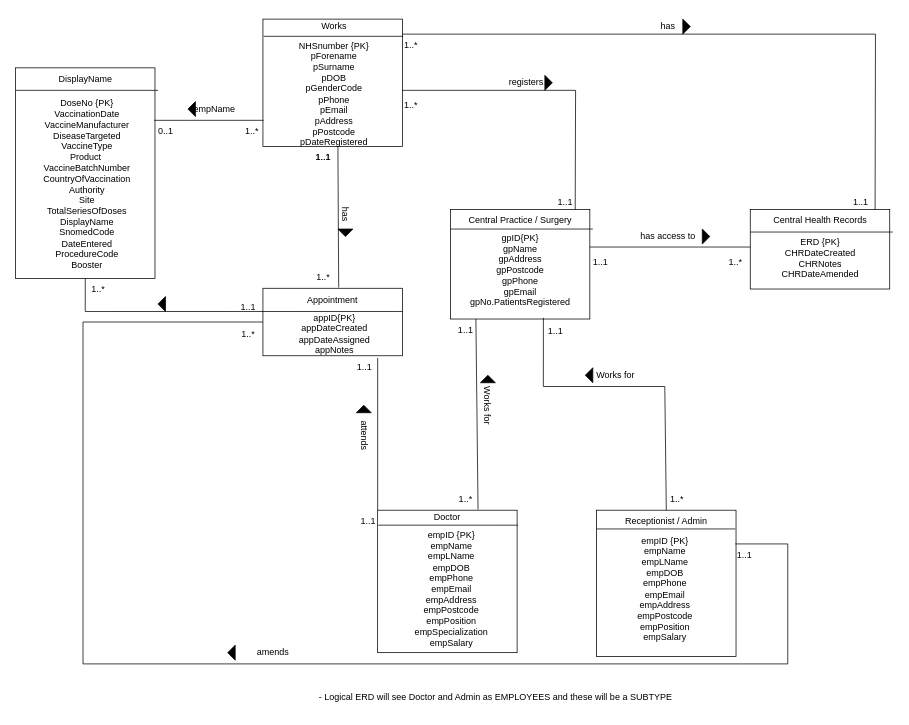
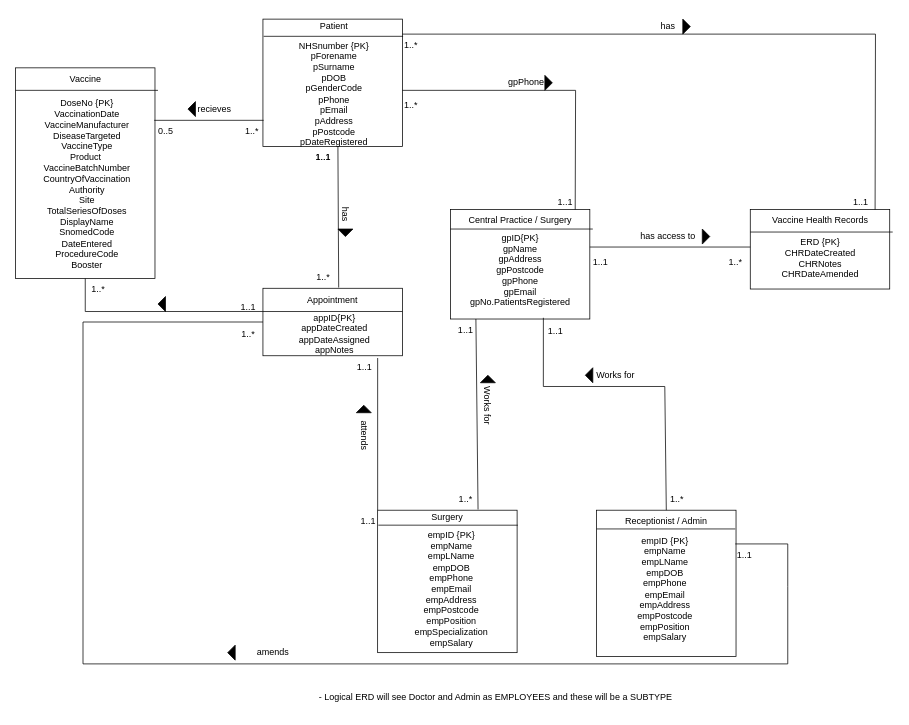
node "Works": label "Works" -> "Patient"
node "DisplayName": label "DisplayName" -> "Vaccine"
node "registers": label "registers" -> "gpPhone"
node "empName": label "empName" -> "recieves"
node "0..1": label "0..1" -> "0..5"
node "Central Health Records": label "Central Health Records" -> "Vaccine Health Records"
node "Doctor": label "Doctor" -> "Surgery"
